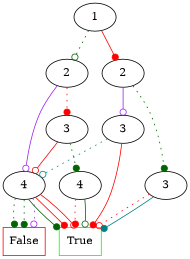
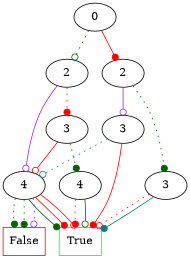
node "1": label "1" -> "0"
